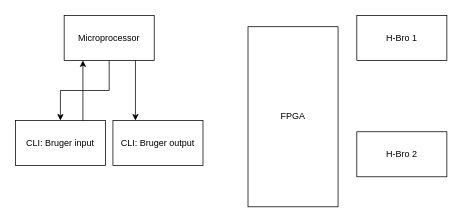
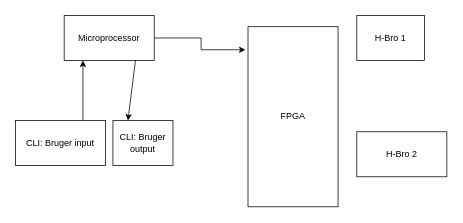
node "H-Bro 1": size 90x45 -> 68x45
edge "Microprocessor" -> "CLI: Bruger input": now "Microprocessor" -> "FPGA"
node "CLI: Bruger output": size 90x45 -> 60x45
